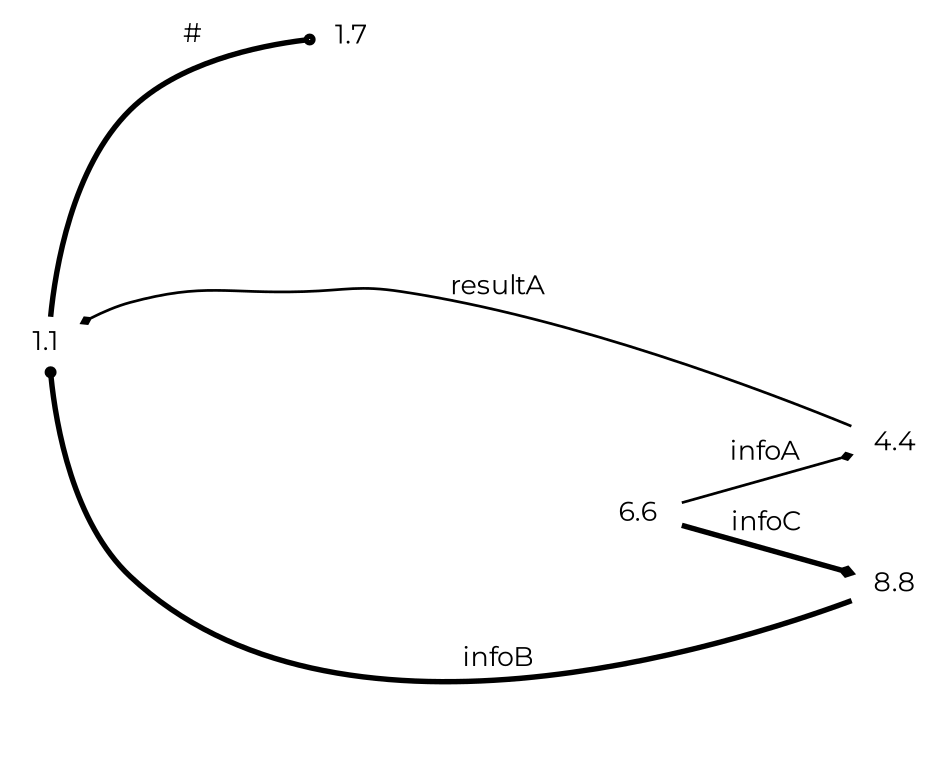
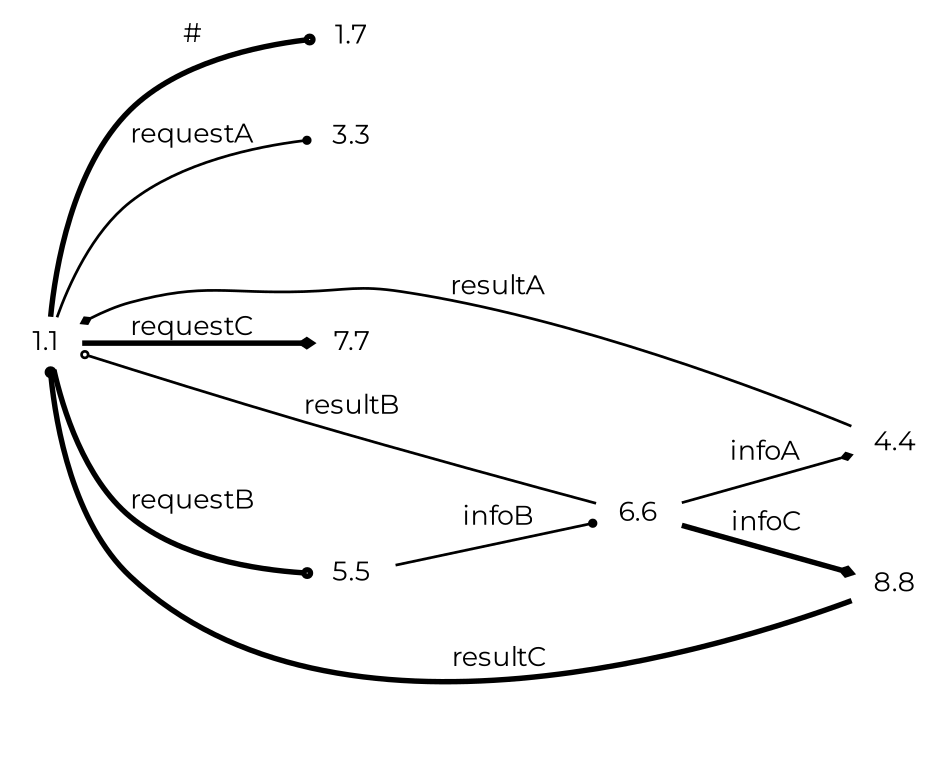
node "3.3": added
node "7.7": added
edge "6.6" -> "1.1": added, label "resultB"
node "5.5": added
edge "8.8" -> "1.1": label "infoB" -> "resultC"
